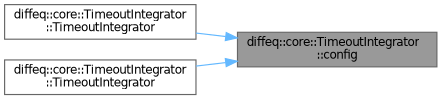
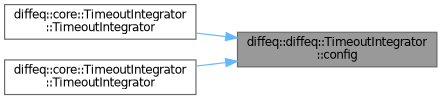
node "diffeq::core::TimeoutIntegrator ::config": label "diffeq::core::TimeoutIntegrator ::config" -> "diffeq::diffeq::TimeoutIntegrator ::config"
